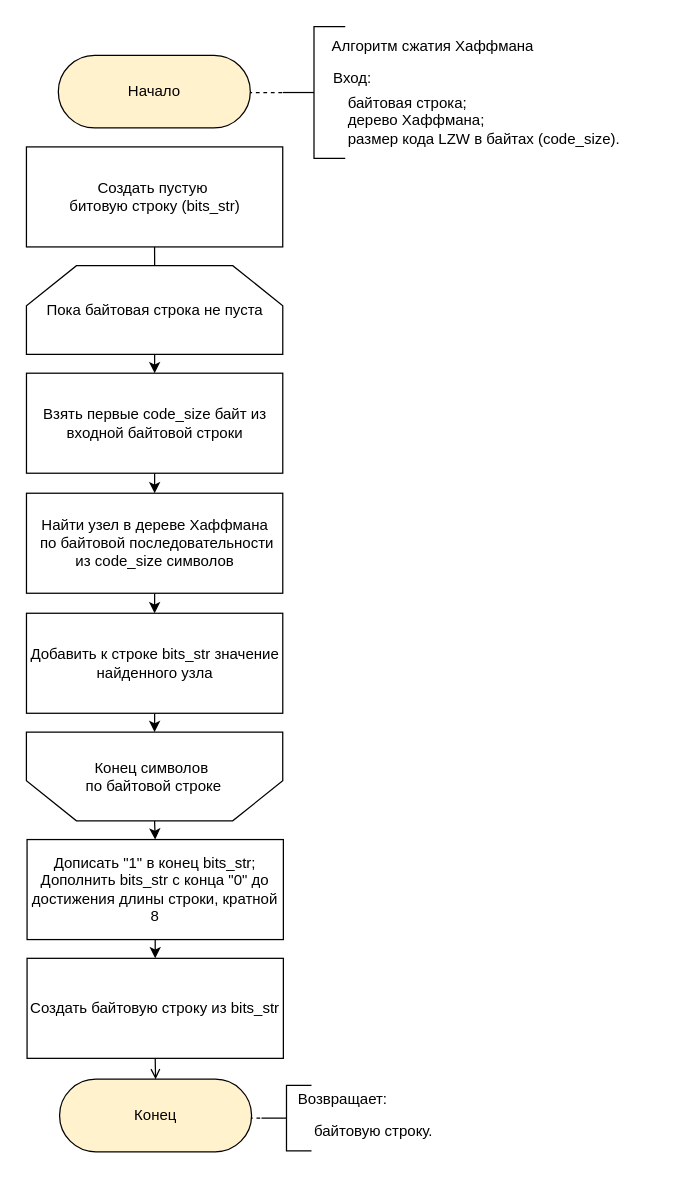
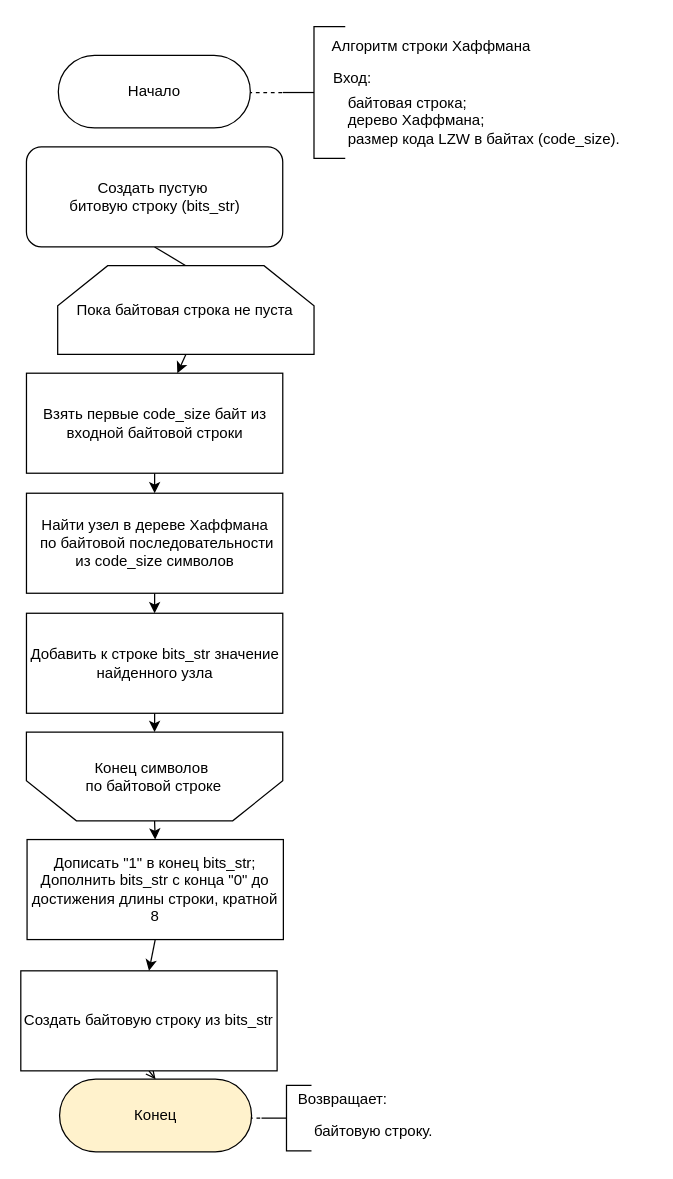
node "Алгоритм сжатия Хаффмана": label "Алгоритм сжатия Хаффмана" -> "Алгоритм строки Хаффмана"
node "Начало": fillcolor #fff2cc -> #ffffff
node "Создать пустую битовую строку (bits_str)": shape rectangle -> rounded rectangle
node "Пока байтовая строка не пуста": moved (154, 310) -> (186, 310)
node "Создать байтовую строку из bits_str": moved (155, 1008) -> (149, 1021)
